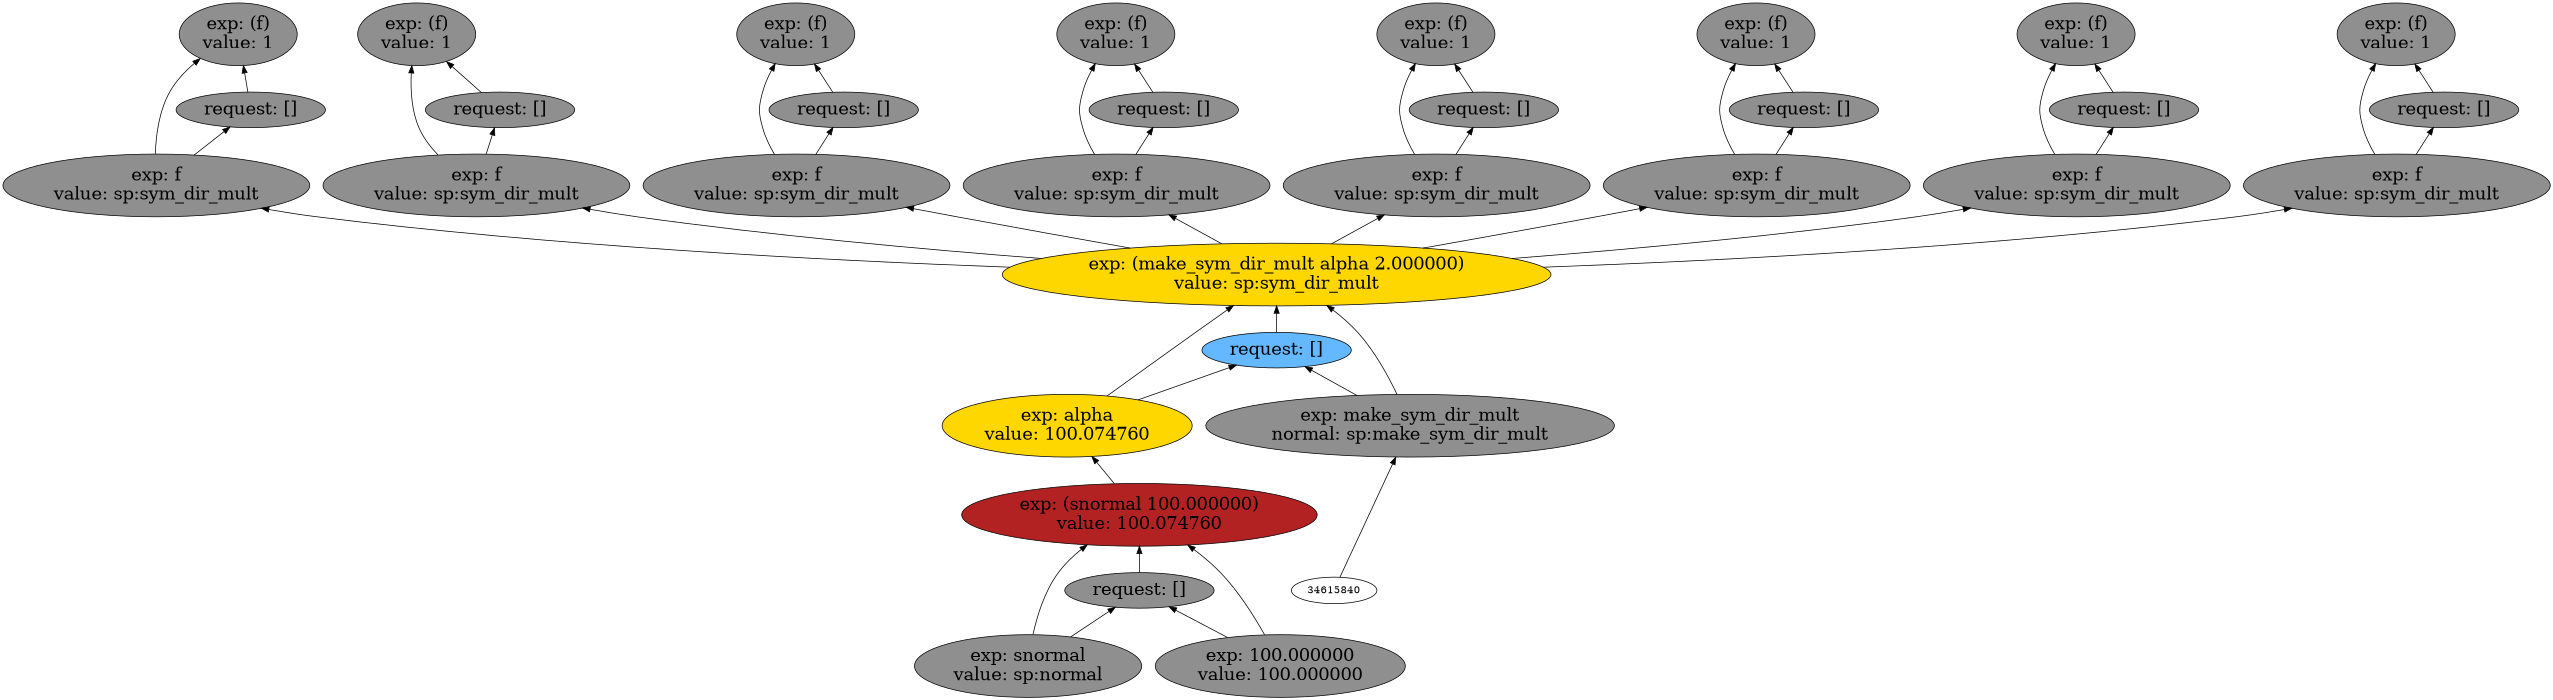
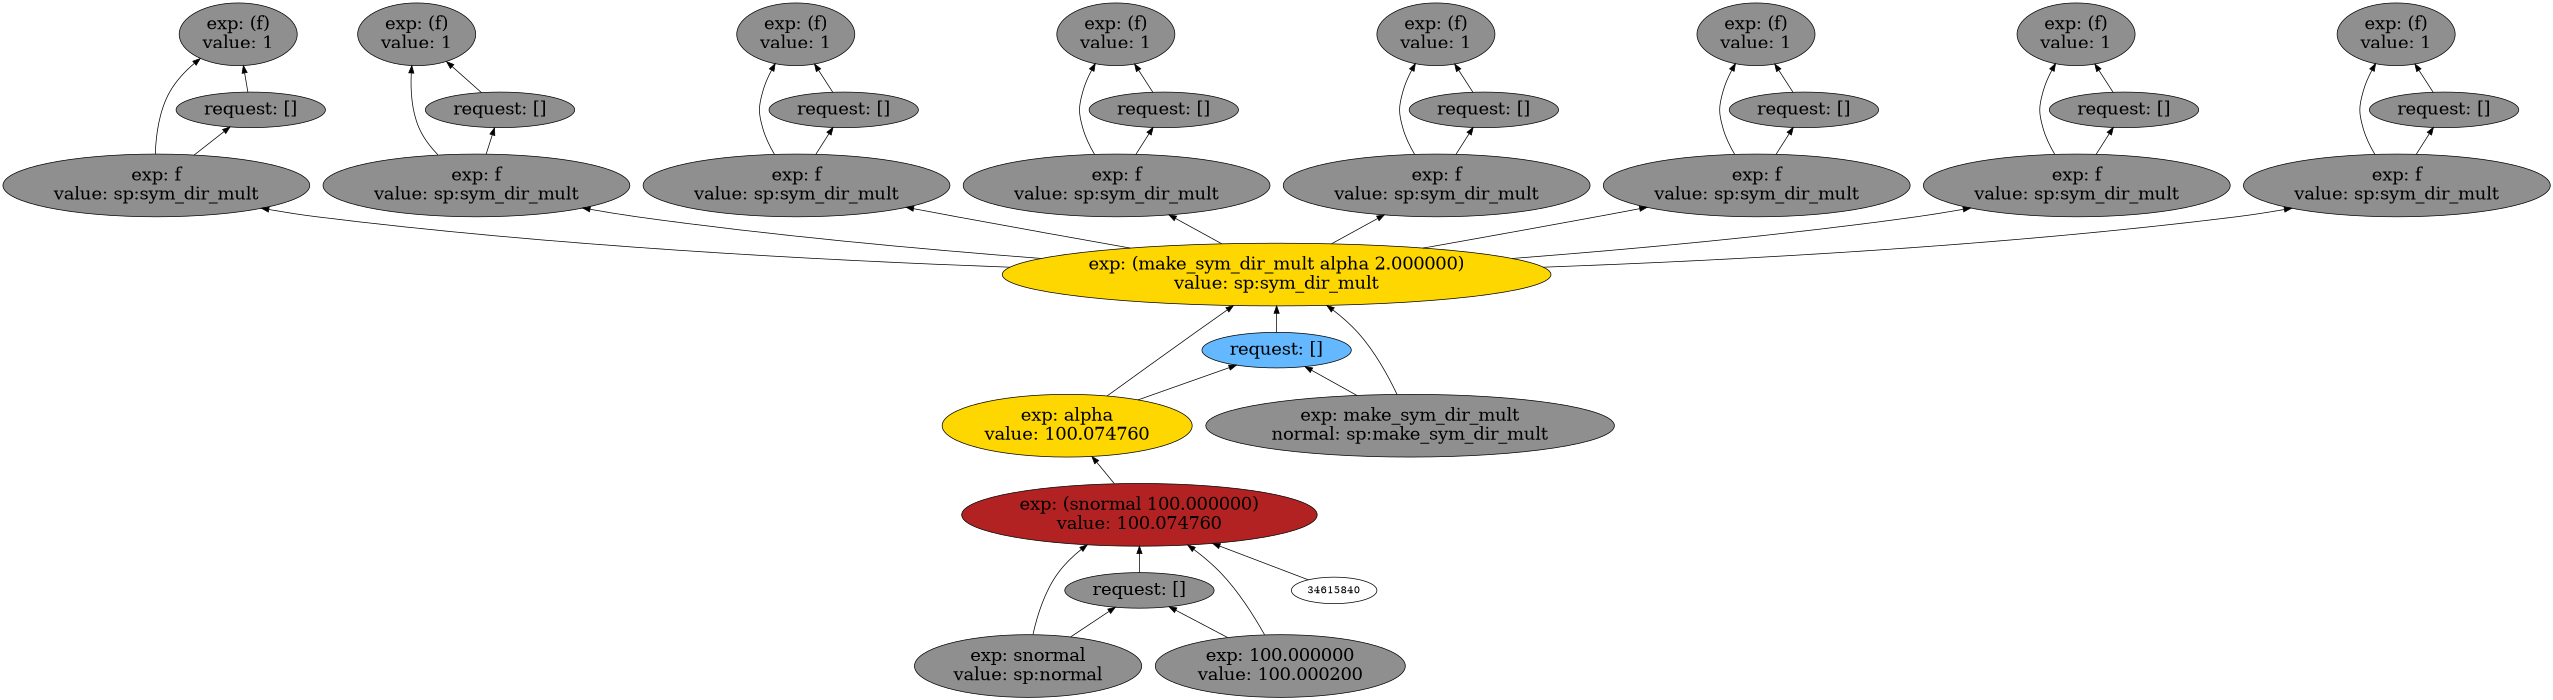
edge "34615840" -> "exp: make_sym_dir_mult normal: sp:make_sym_dir_mult": now "34615840" -> "exp: (snormal 100.000000) value: 100.074760"
node "exp: 100.000000 value: 100.000000": label "exp: 100.000000 value: 100.000000" -> "exp: 100.000000 value: 100.000200"
